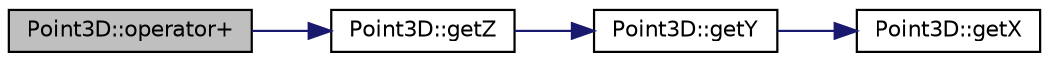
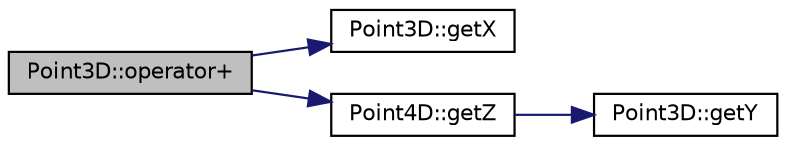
node "Point3D::getZ": label "Point3D::getZ" -> "Point4D::getZ"
edge "Point3D::getY" -> "Point3D::getX": now "Point3D::operator+" -> "Point3D::getX"
